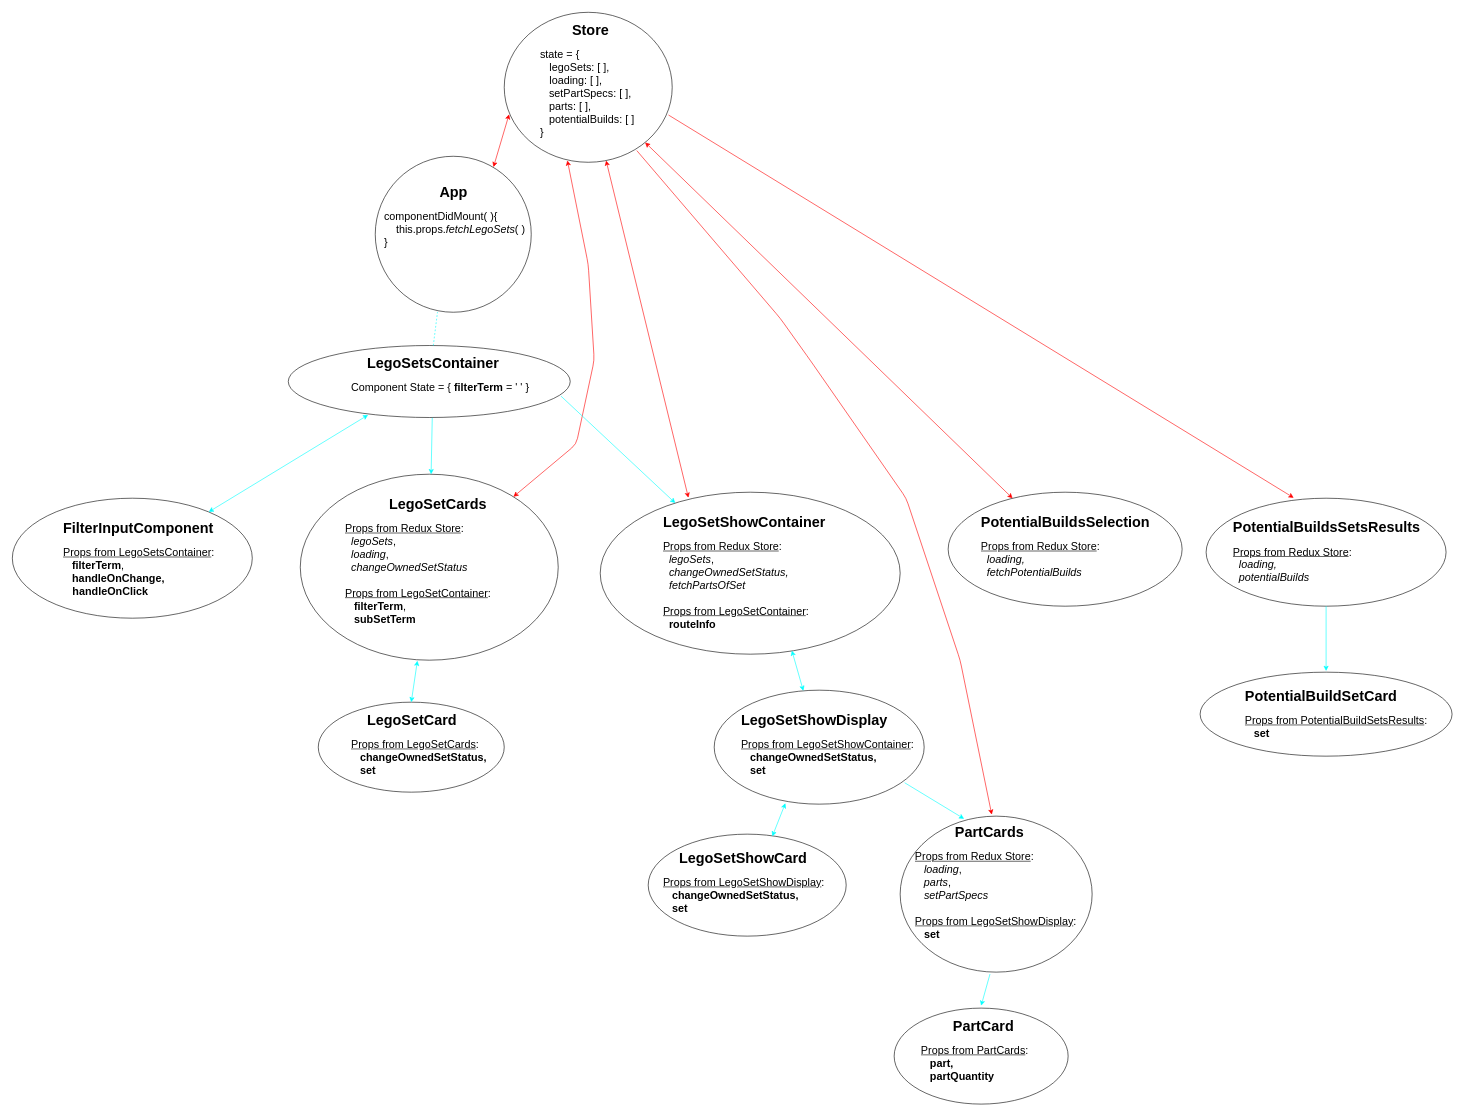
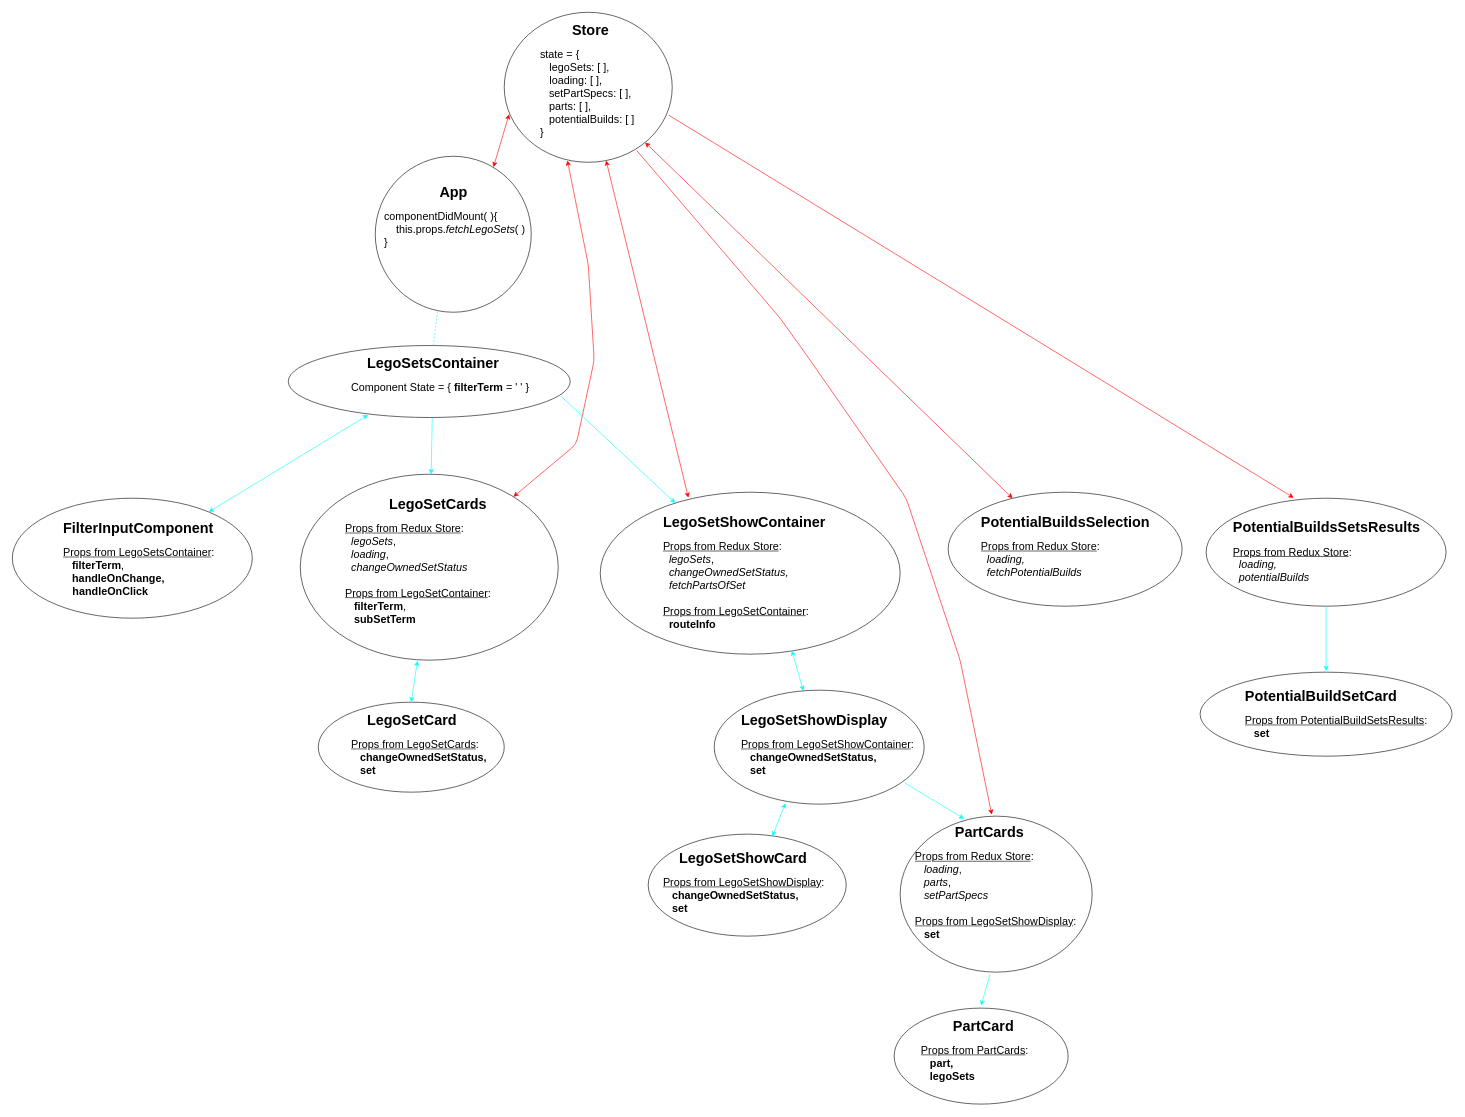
node "PartCard Props from PartCards: part, partQuantity": label "PartCard Props from PartCards: part, partQuantity" -> "PartCard Props from PartCards: part, legoSets"
